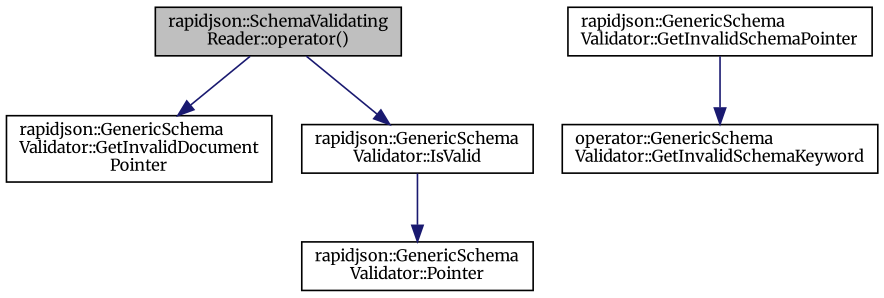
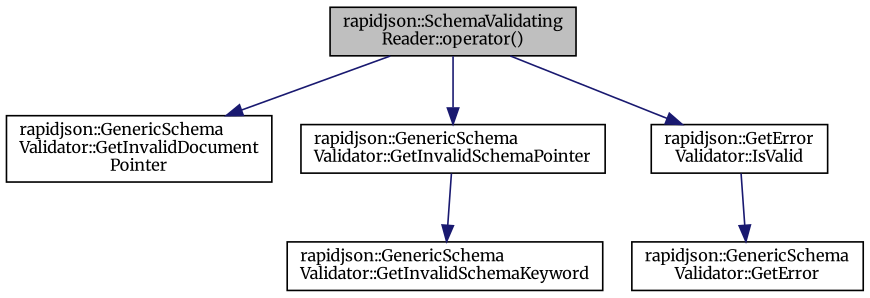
edge "rapidjson::SchemaValidating Reader::operator()" -> "rapidjson::GenericSchema Validator::GetInvalidSchemaPointer": added
node "rapidjson::GenericSchema Validator::IsValid": label "rapidjson::GenericSchema Validator::IsValid" -> "rapidjson::GetError Validator::IsValid"
node "operator::GenericSchema Validator::GetInvalidSchemaKeyword": label "operator::GenericSchema Validator::GetInvalidSchemaKeyword" -> "rapidjson::GenericSchema Validator::GetInvalidSchemaKeyword"
node "rapidjson::GenericSchema Validator::Pointer": label "rapidjson::GenericSchema Validator::Pointer" -> "rapidjson::GenericSchema Validator::GetError"
